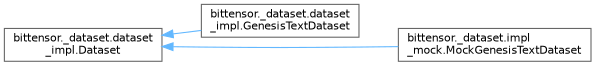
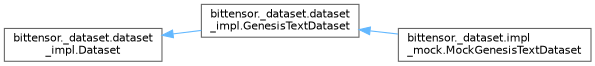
edge "bittensor._dataset.impl _mock.MockGenesisTextDataset" -> "bittensor._dataset.dataset _impl.Dataset": now "bittensor._dataset.impl _mock.MockGenesisTextDataset" -> "bittensor._dataset.dataset _impl.GenesisTextDataset"
